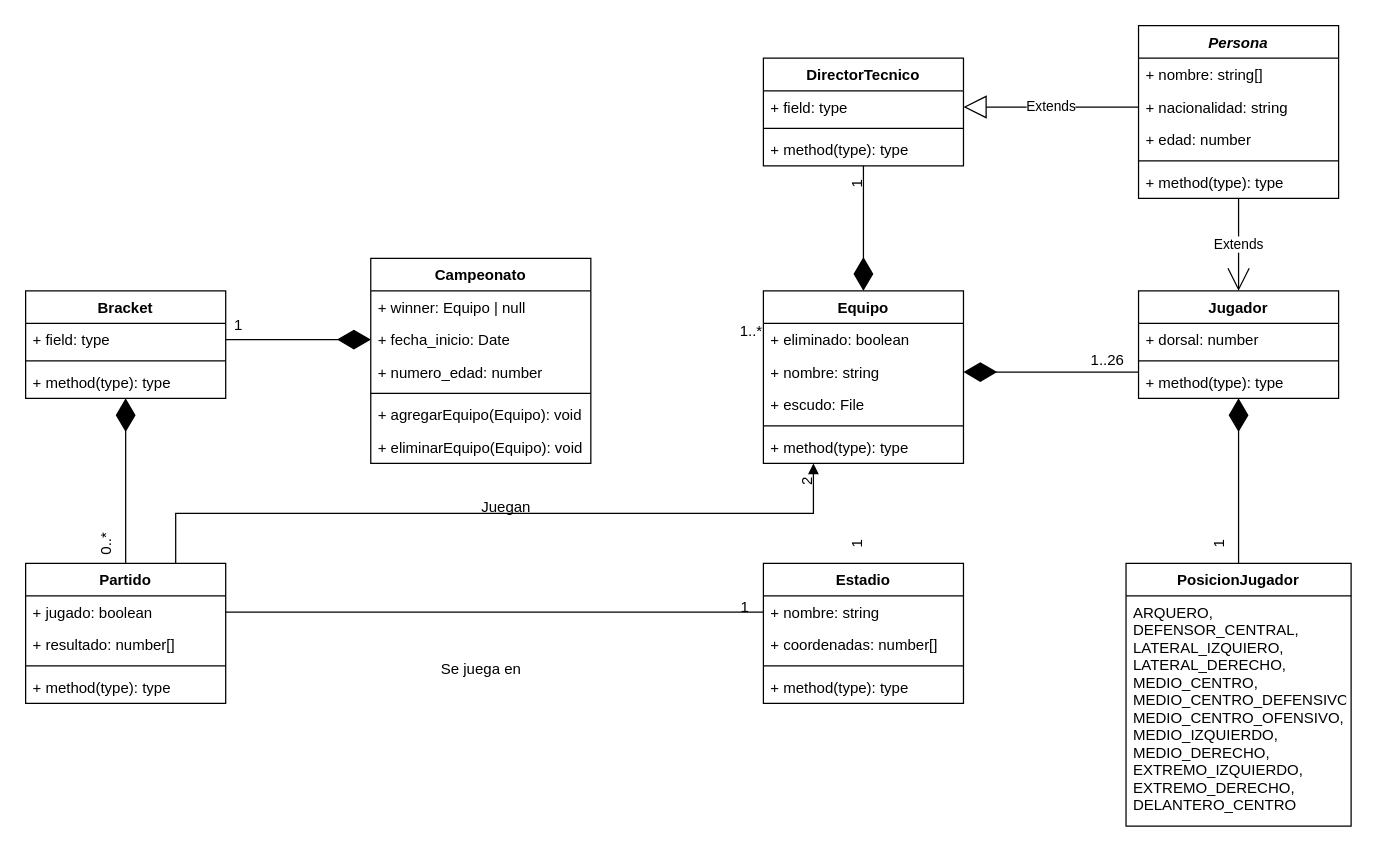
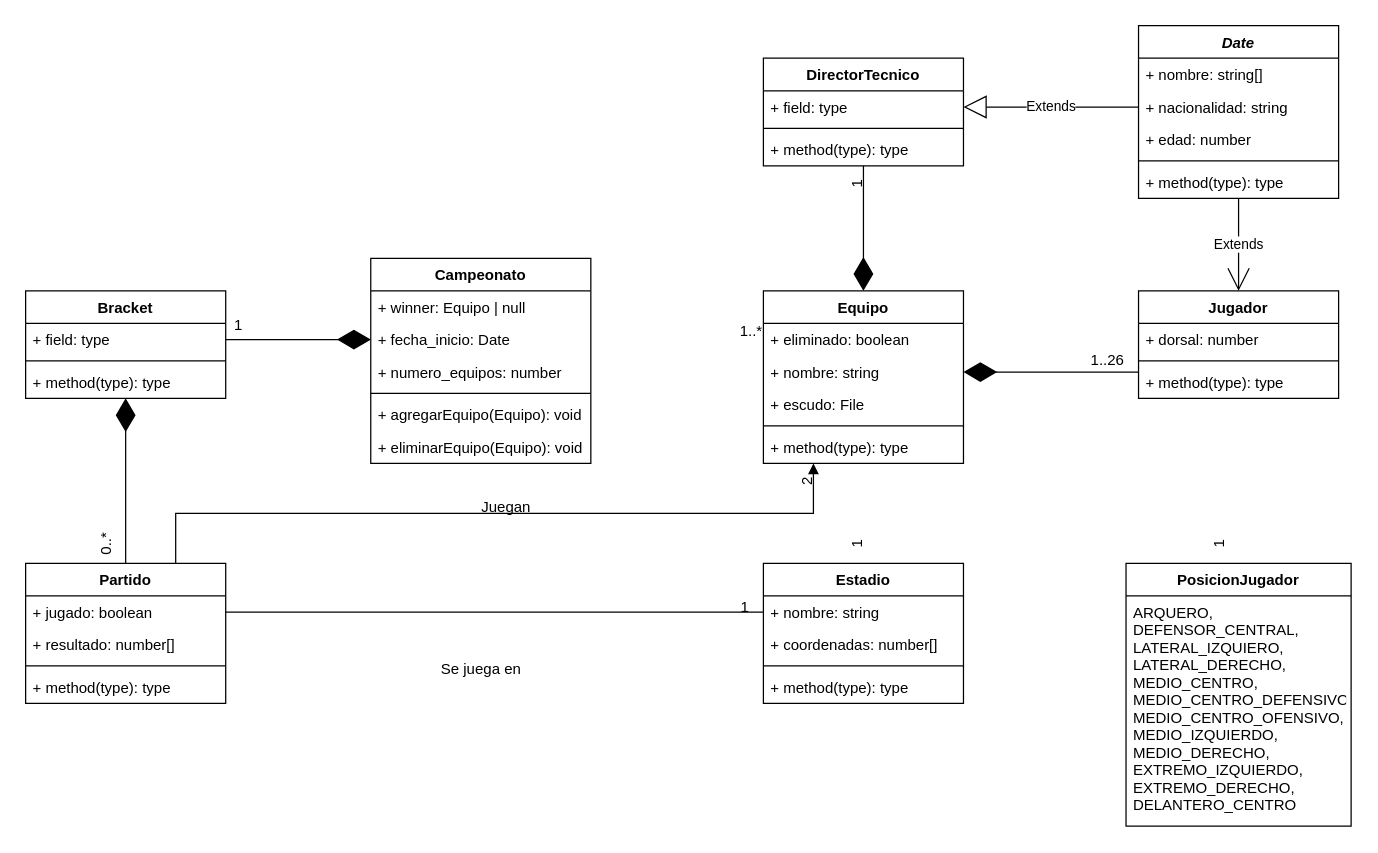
node "Persona": label "Persona" -> "Date"
node "+ numero_edad: number": label "+ numero_edad: number" -> "+ numero_equipos: number"
edge "PosicionJugador" -> "Jugador": removed
